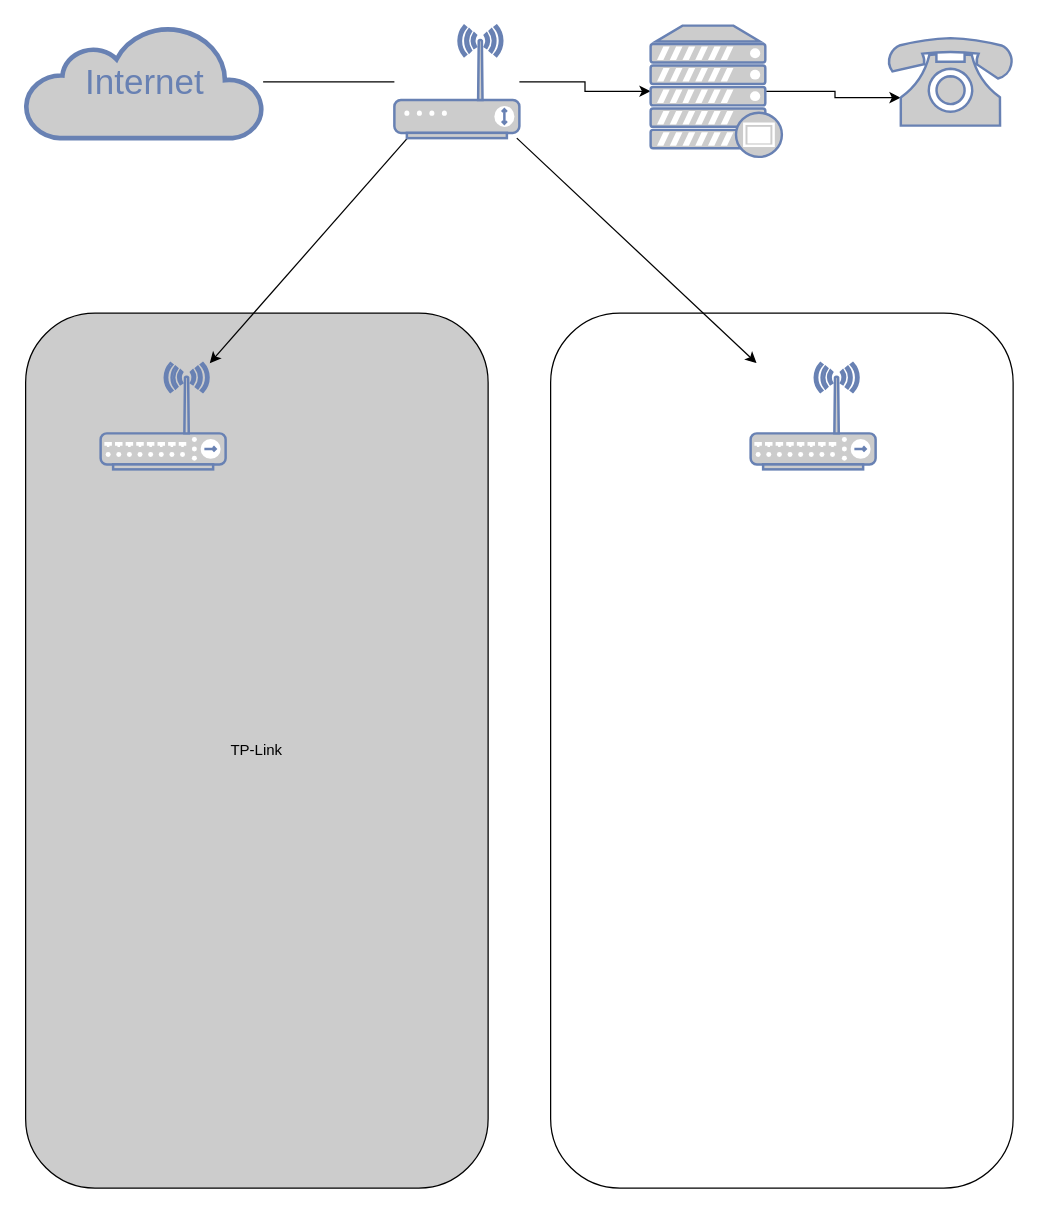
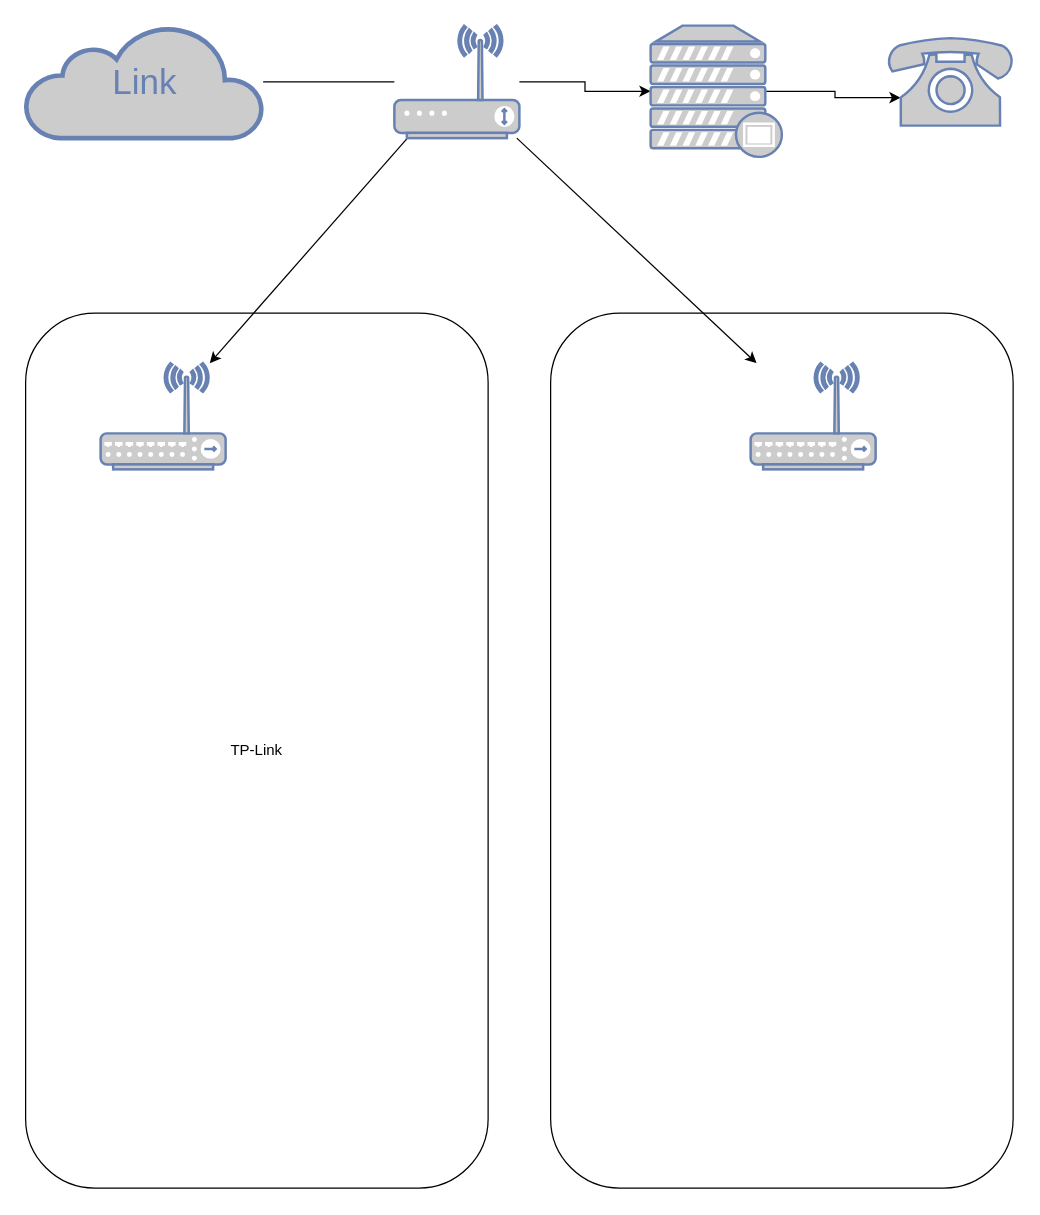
node "Internet": label "Internet" -> "Link"
node "TP-Link": fillcolor #cccccc -> #ffffff
